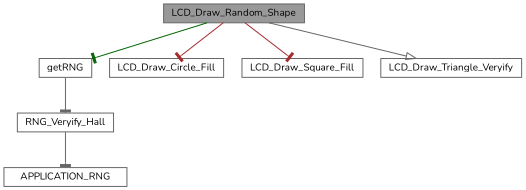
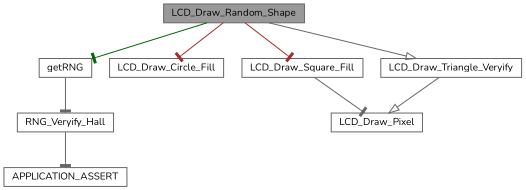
node "LCD_Draw_Pixel": added
node "APPLICATION_RNG": label "APPLICATION_RNG" -> "APPLICATION_ASSERT"
